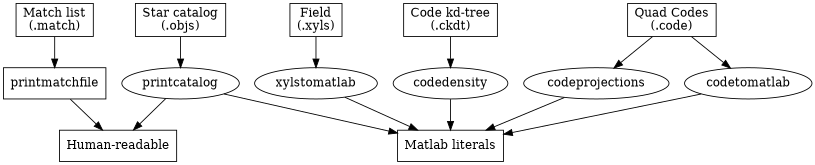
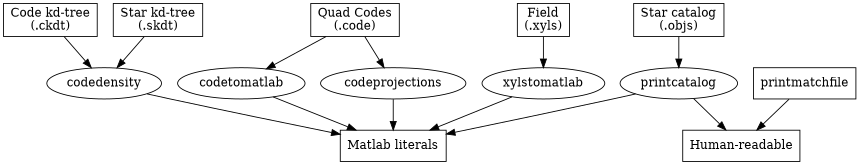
node "Match list (.match)": removed
node "Star kd-tree (.skdt)": added
